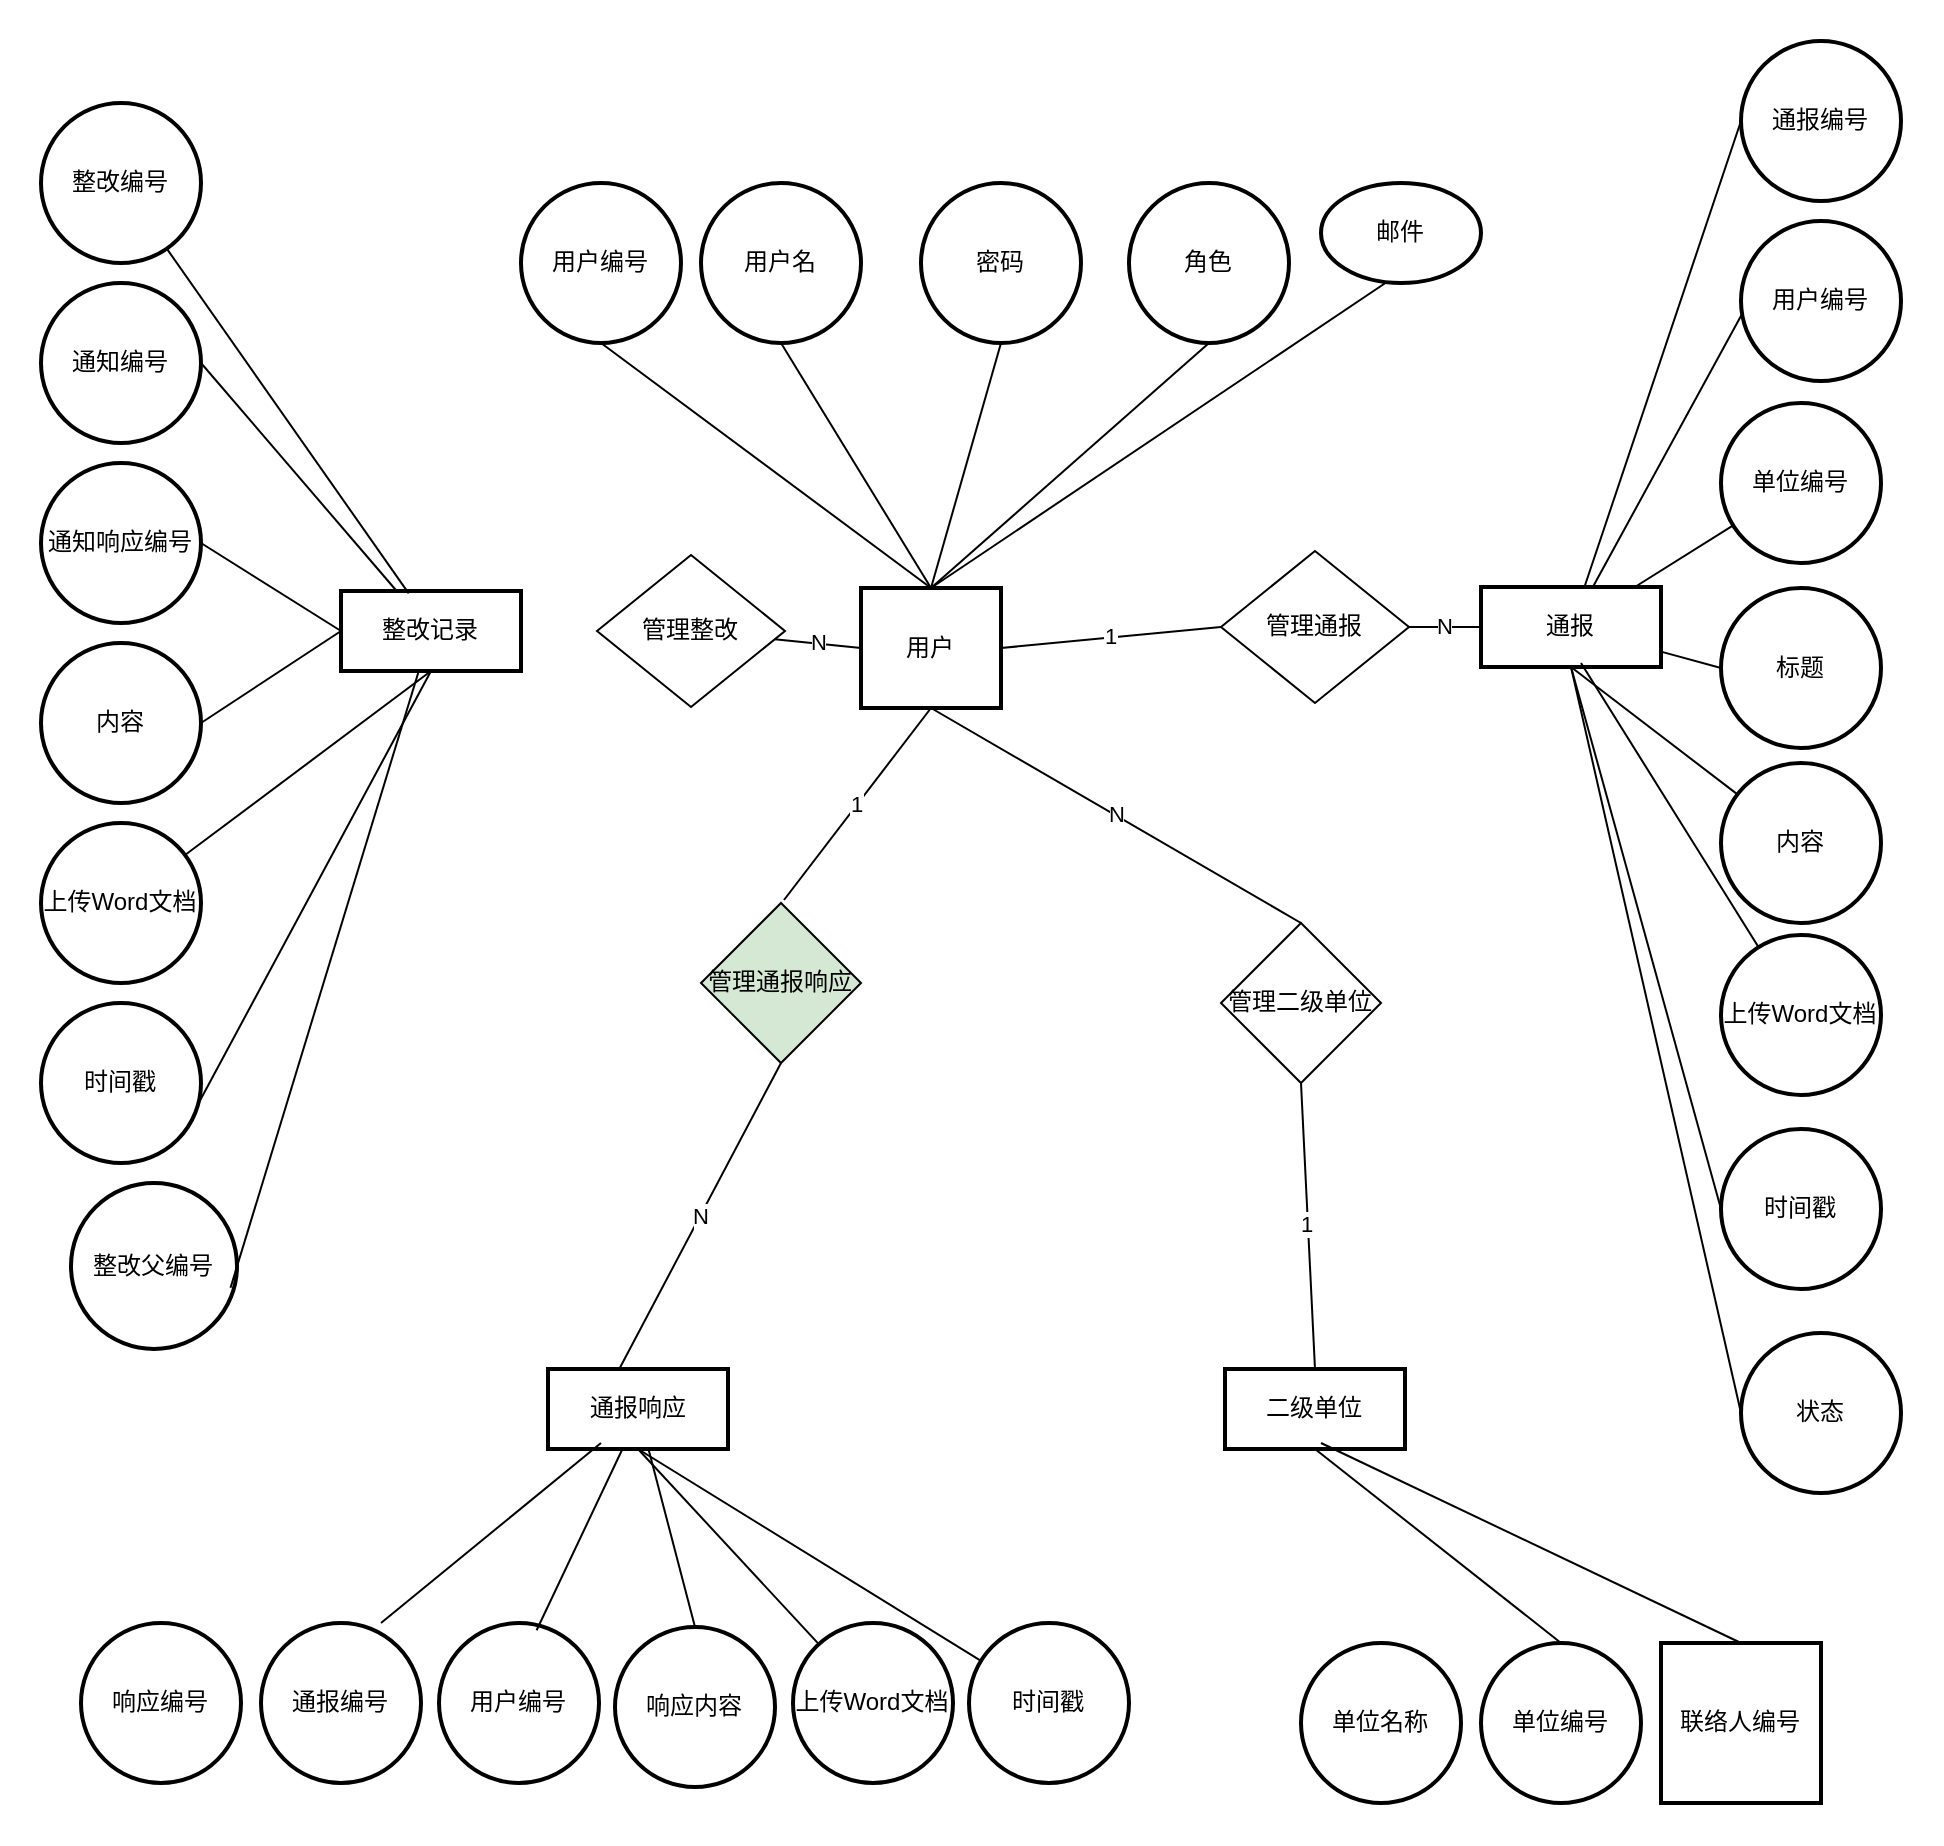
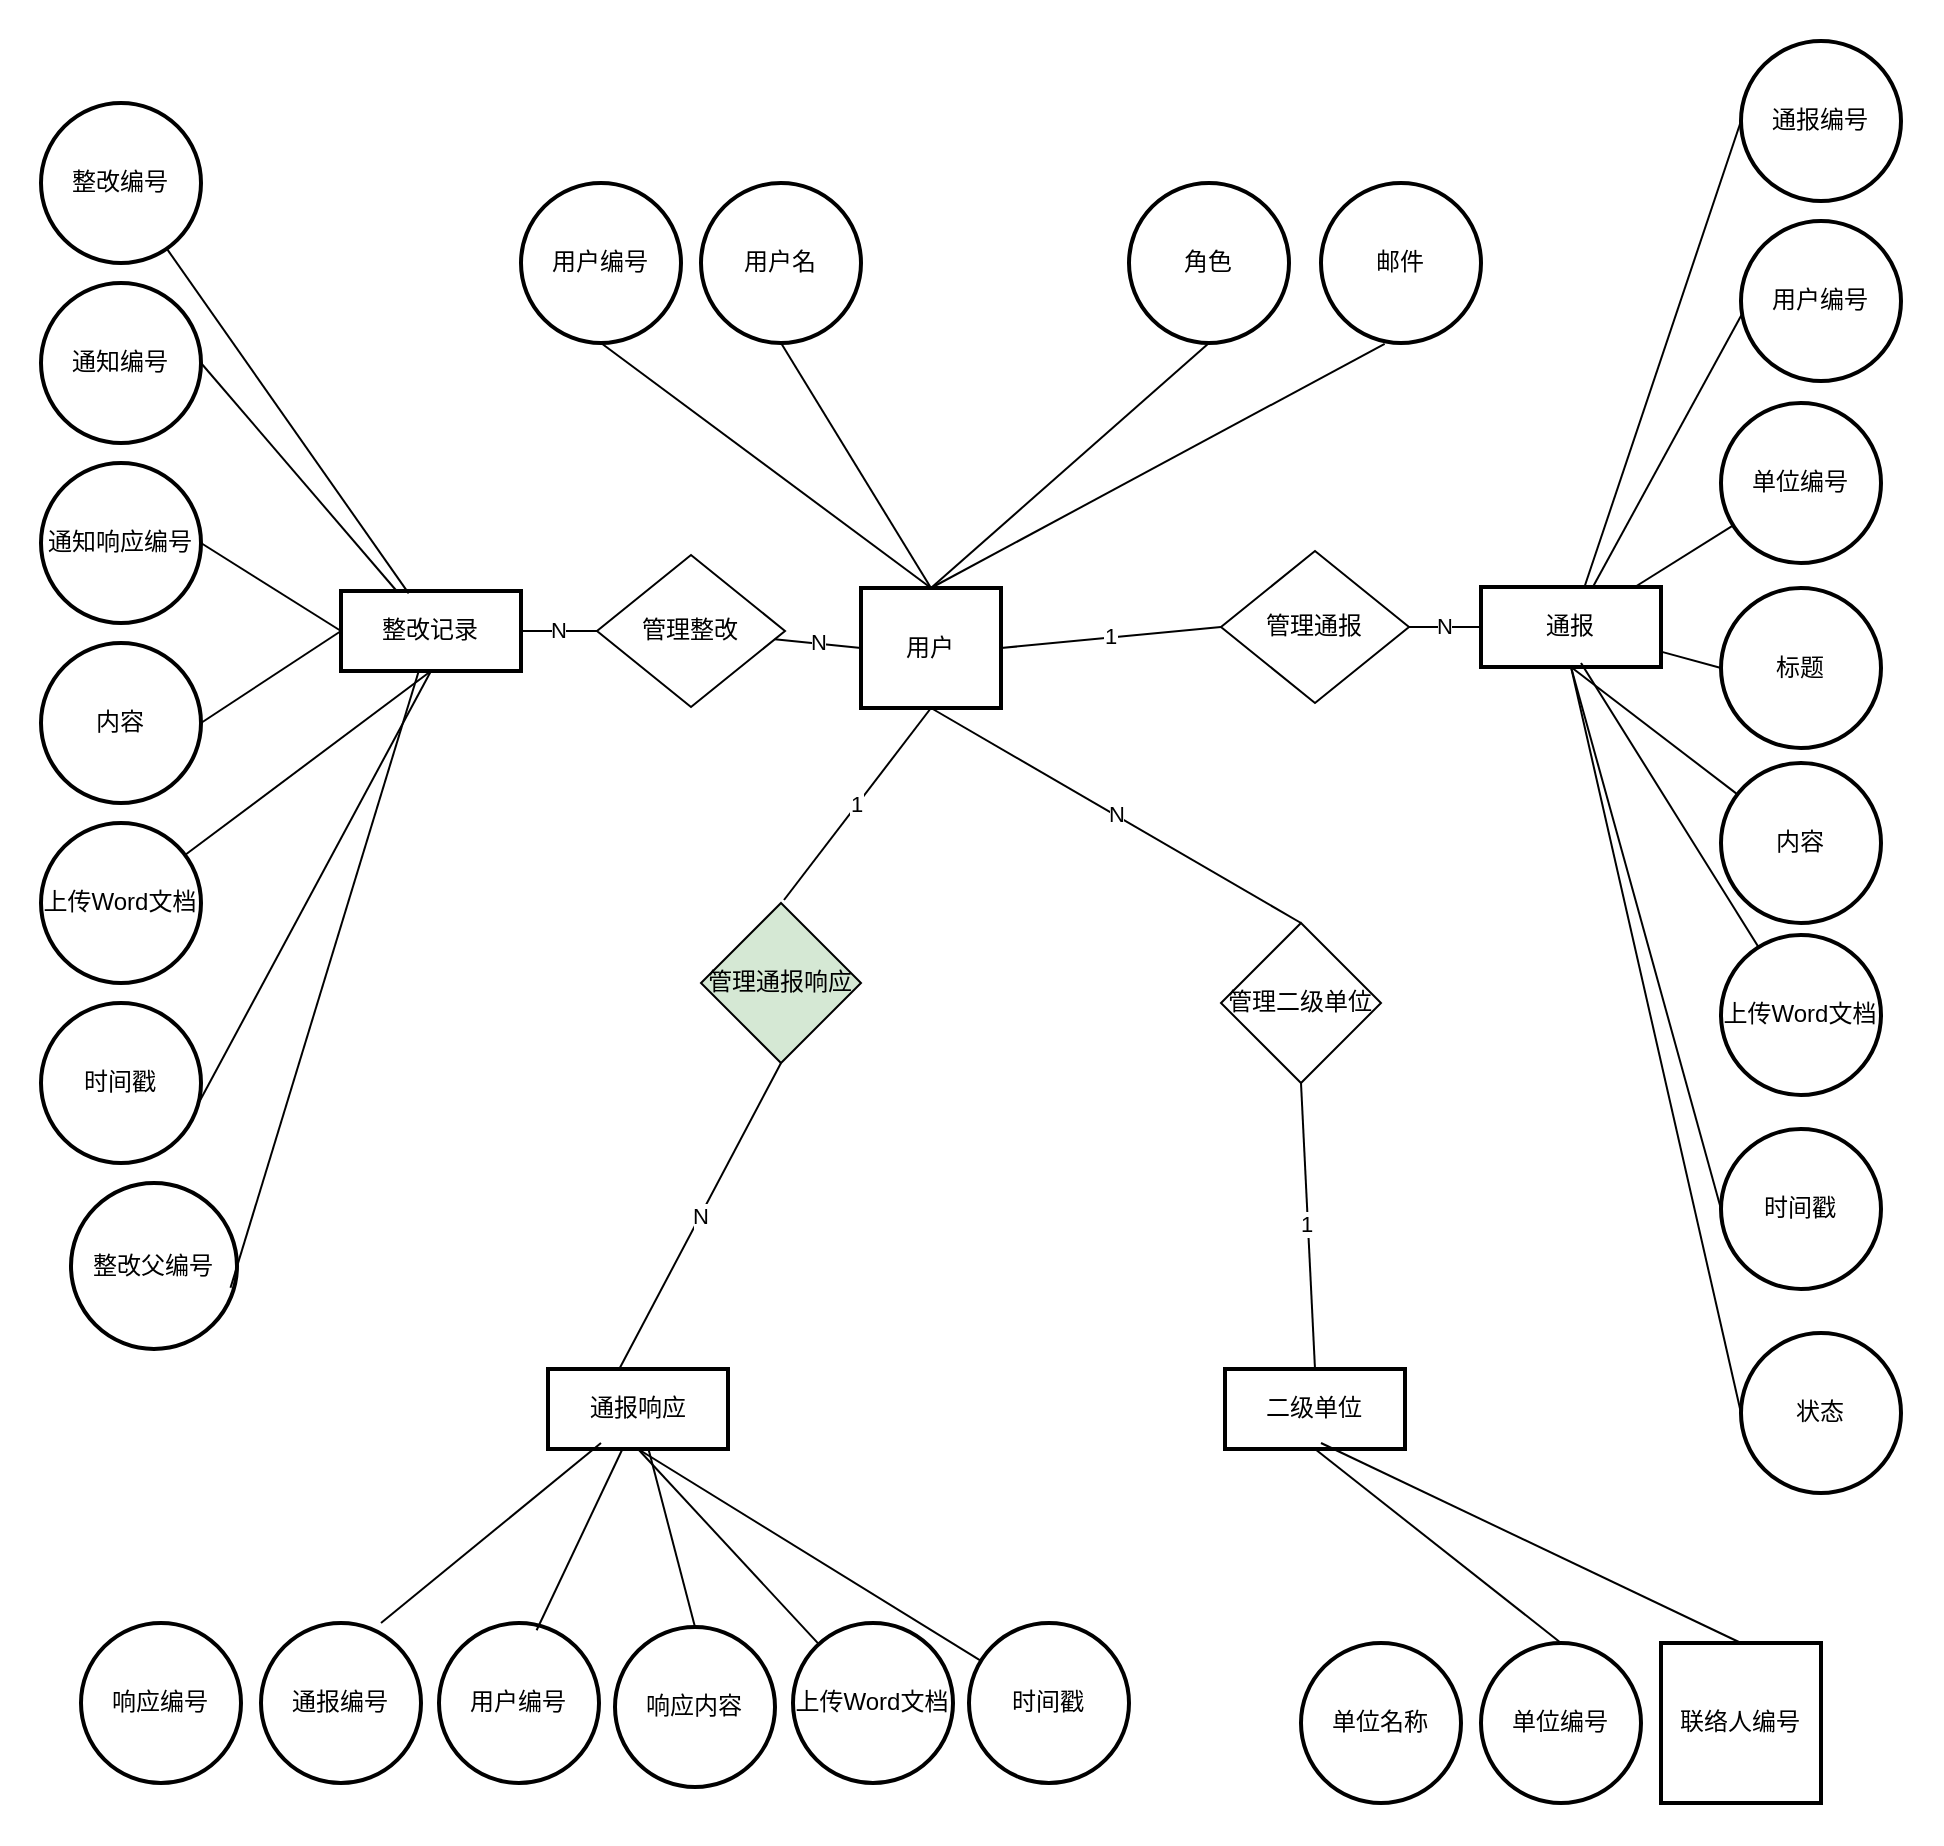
node "邮件": size 160x100 -> 160x160
node "密码": removed
edge "密码" -- "用户": removed
edge "整改记录" -- "管理整改": added, label "N"
